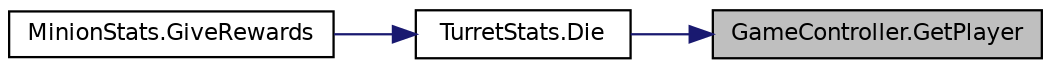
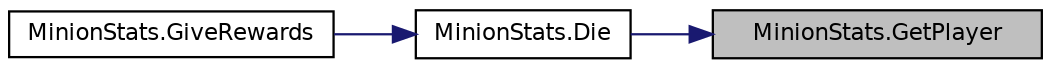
node "TurretStats.Die": label "TurretStats.Die" -> "MinionStats.Die"
node "GameController.GetPlayer": label "GameController.GetPlayer" -> "MinionStats.GetPlayer"
